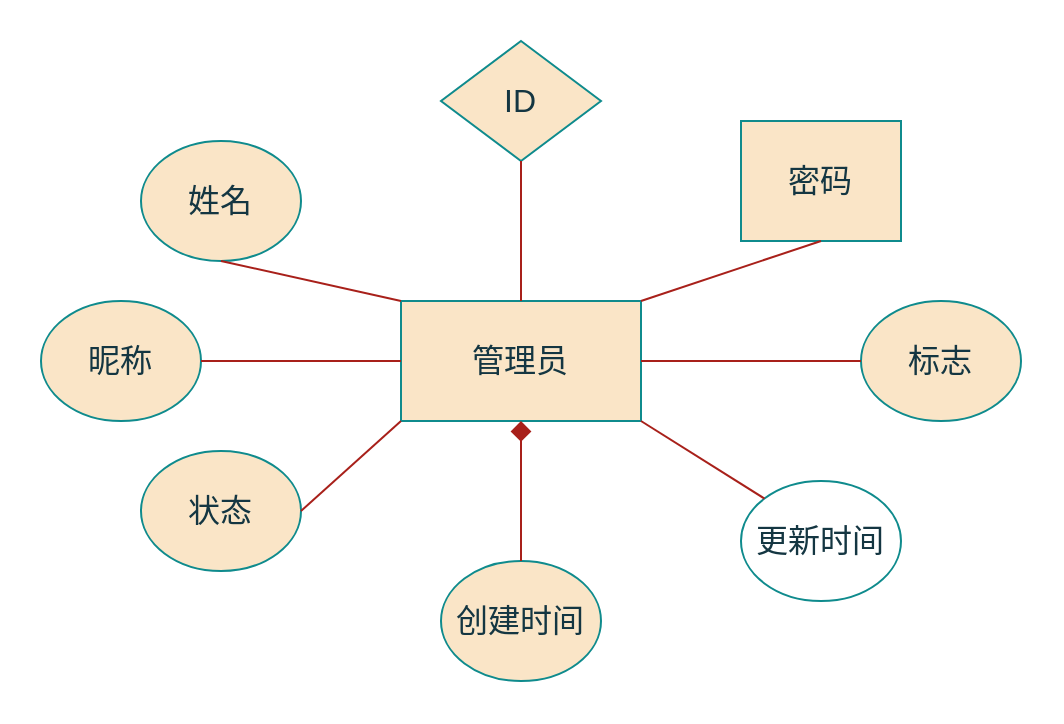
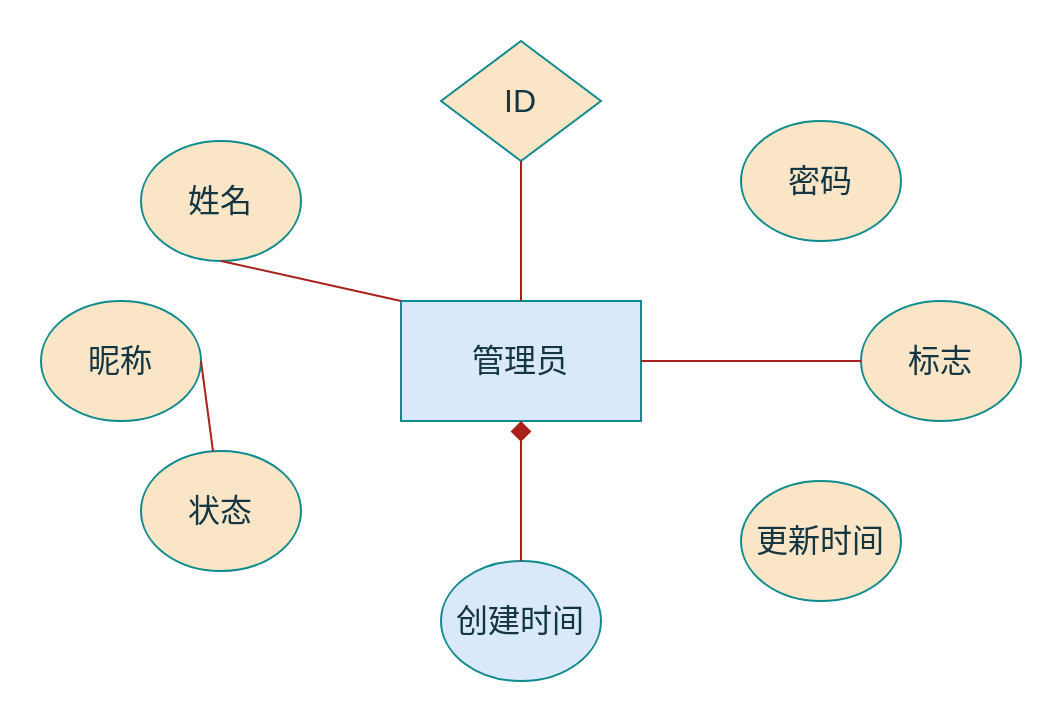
node "密码": shape rectangle -> ellipse
edge "密码" -- "管理员": removed
edge "昵称" -- "管理员": now "昵称" -- "状态"
node "管理员": fillcolor #fae5c7 -> #dae8fc
edge "管理员" -- "更新时间": removed
edge "管理员" -- "状态": removed
node "更新时间": fillcolor #ffffff -> #fae5c7
node "创建时间": fillcolor #fae5c7 -> #dae8fc
